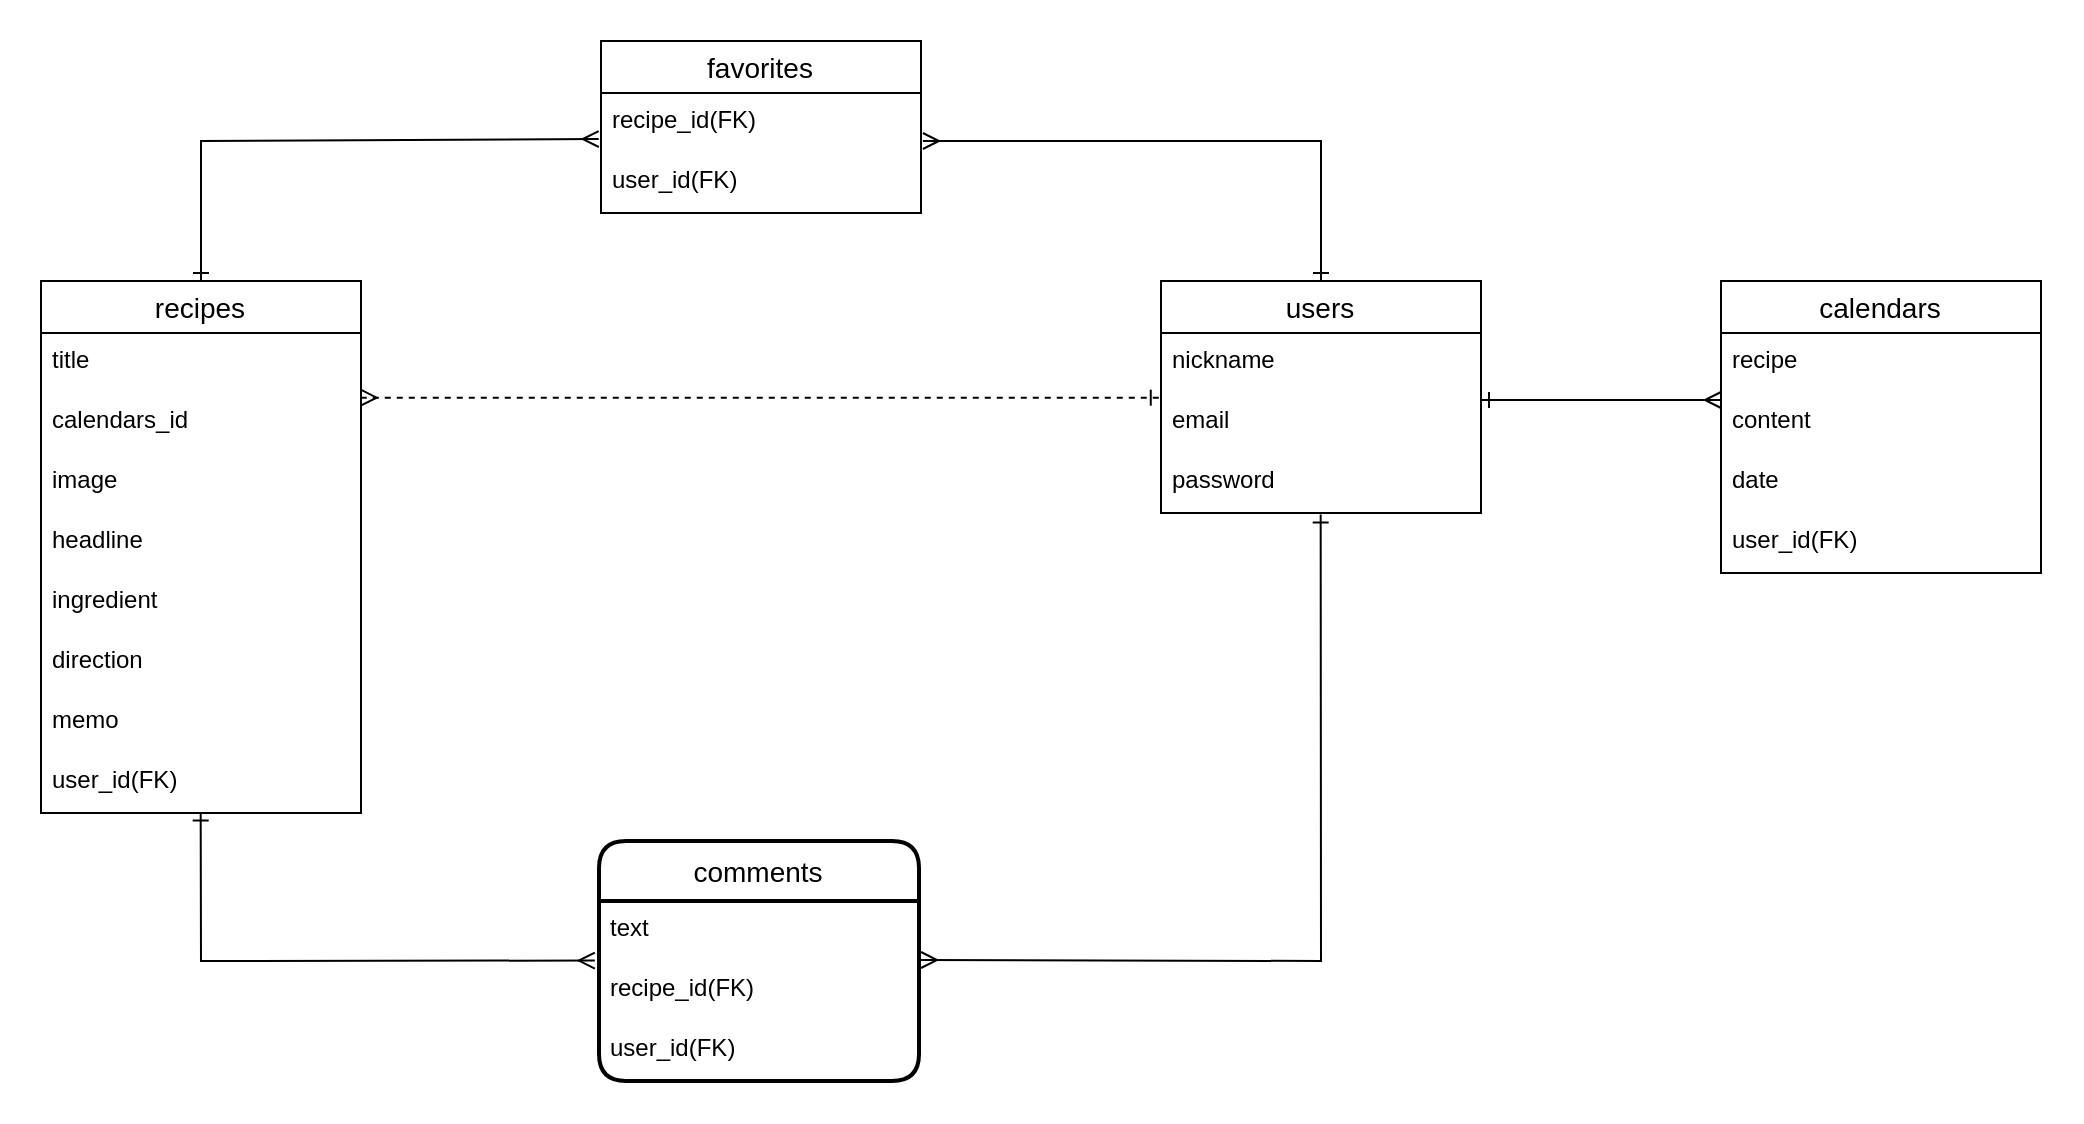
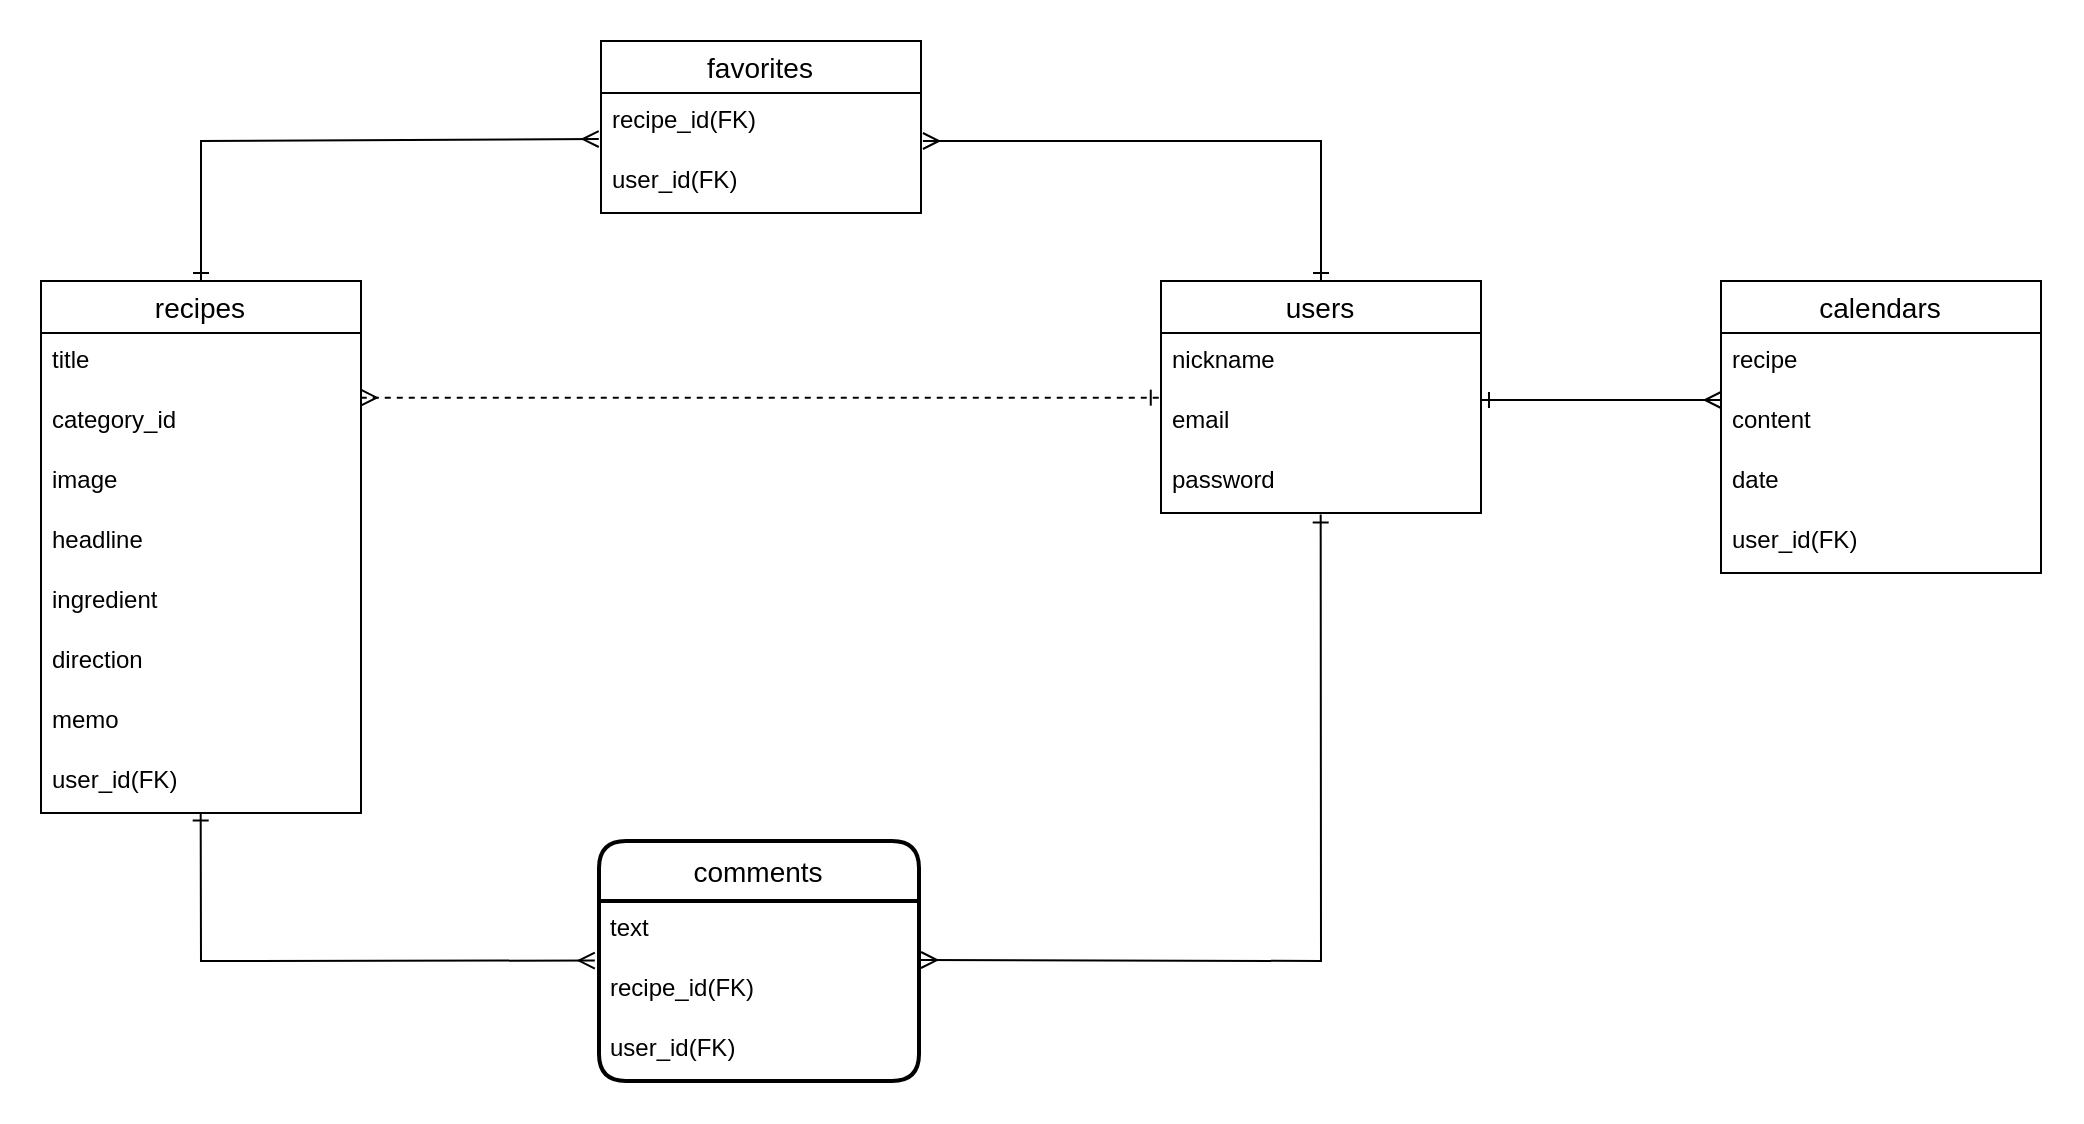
node "calendars_id": label "calendars_id" -> "category_id"
